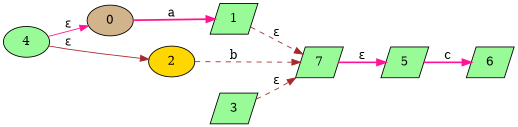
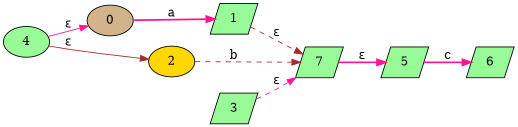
edge "3" -> "7": color brown -> deeppink
